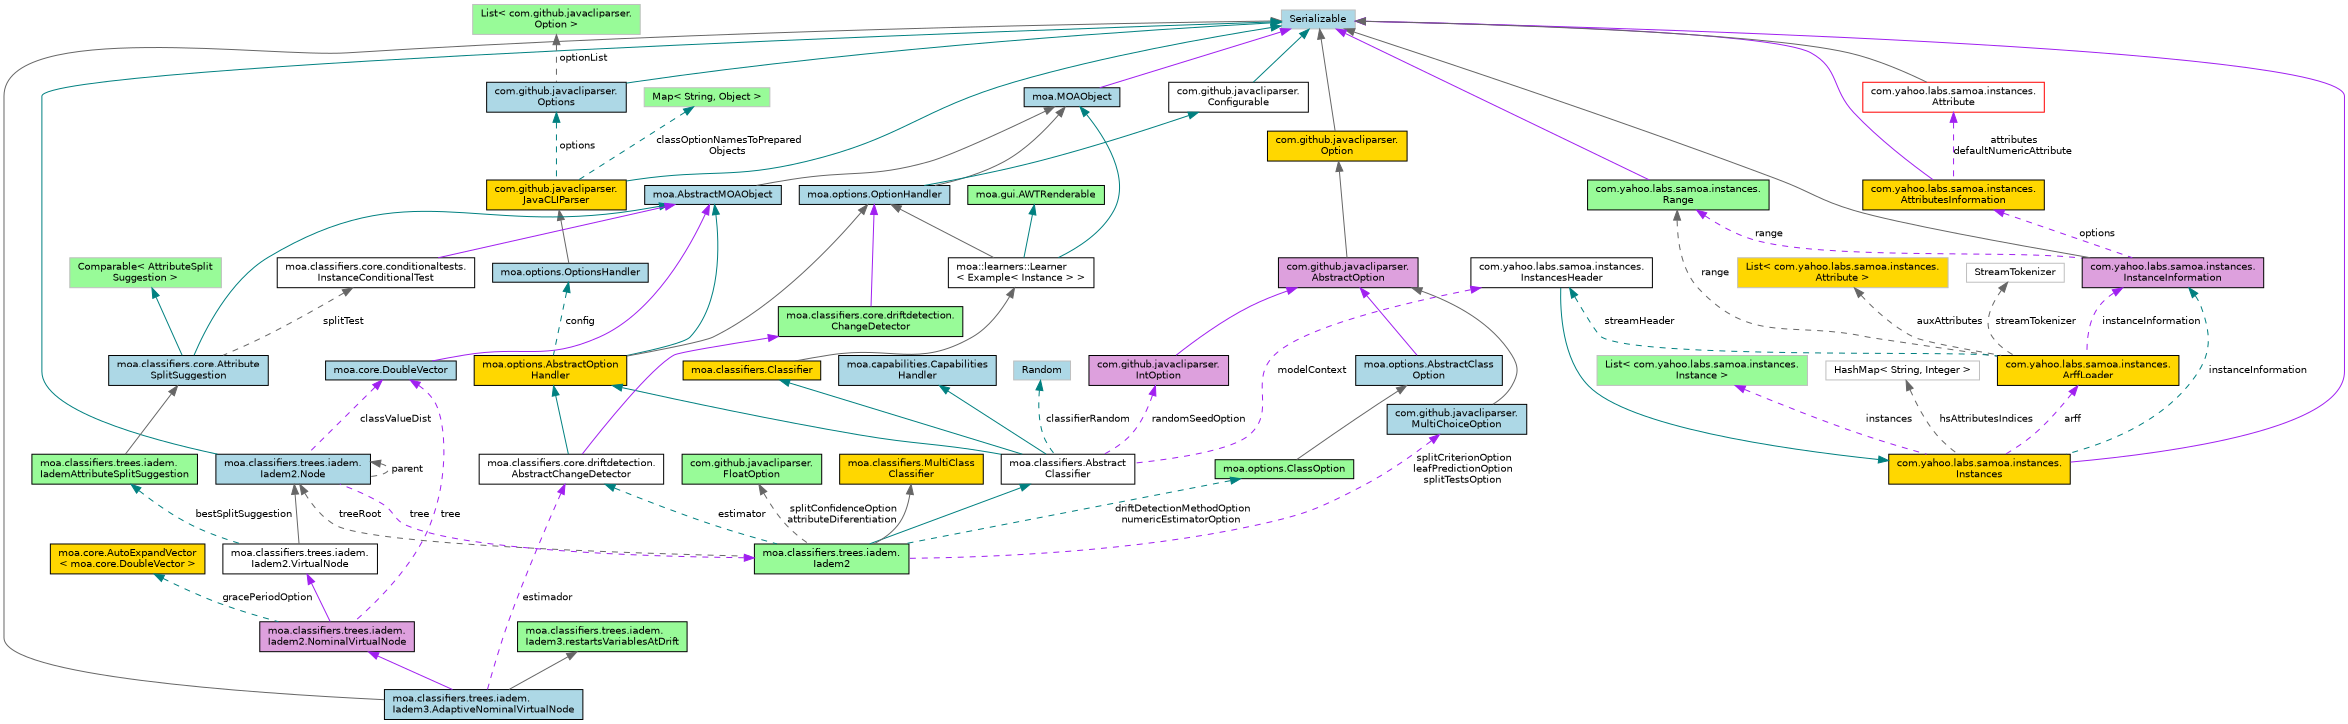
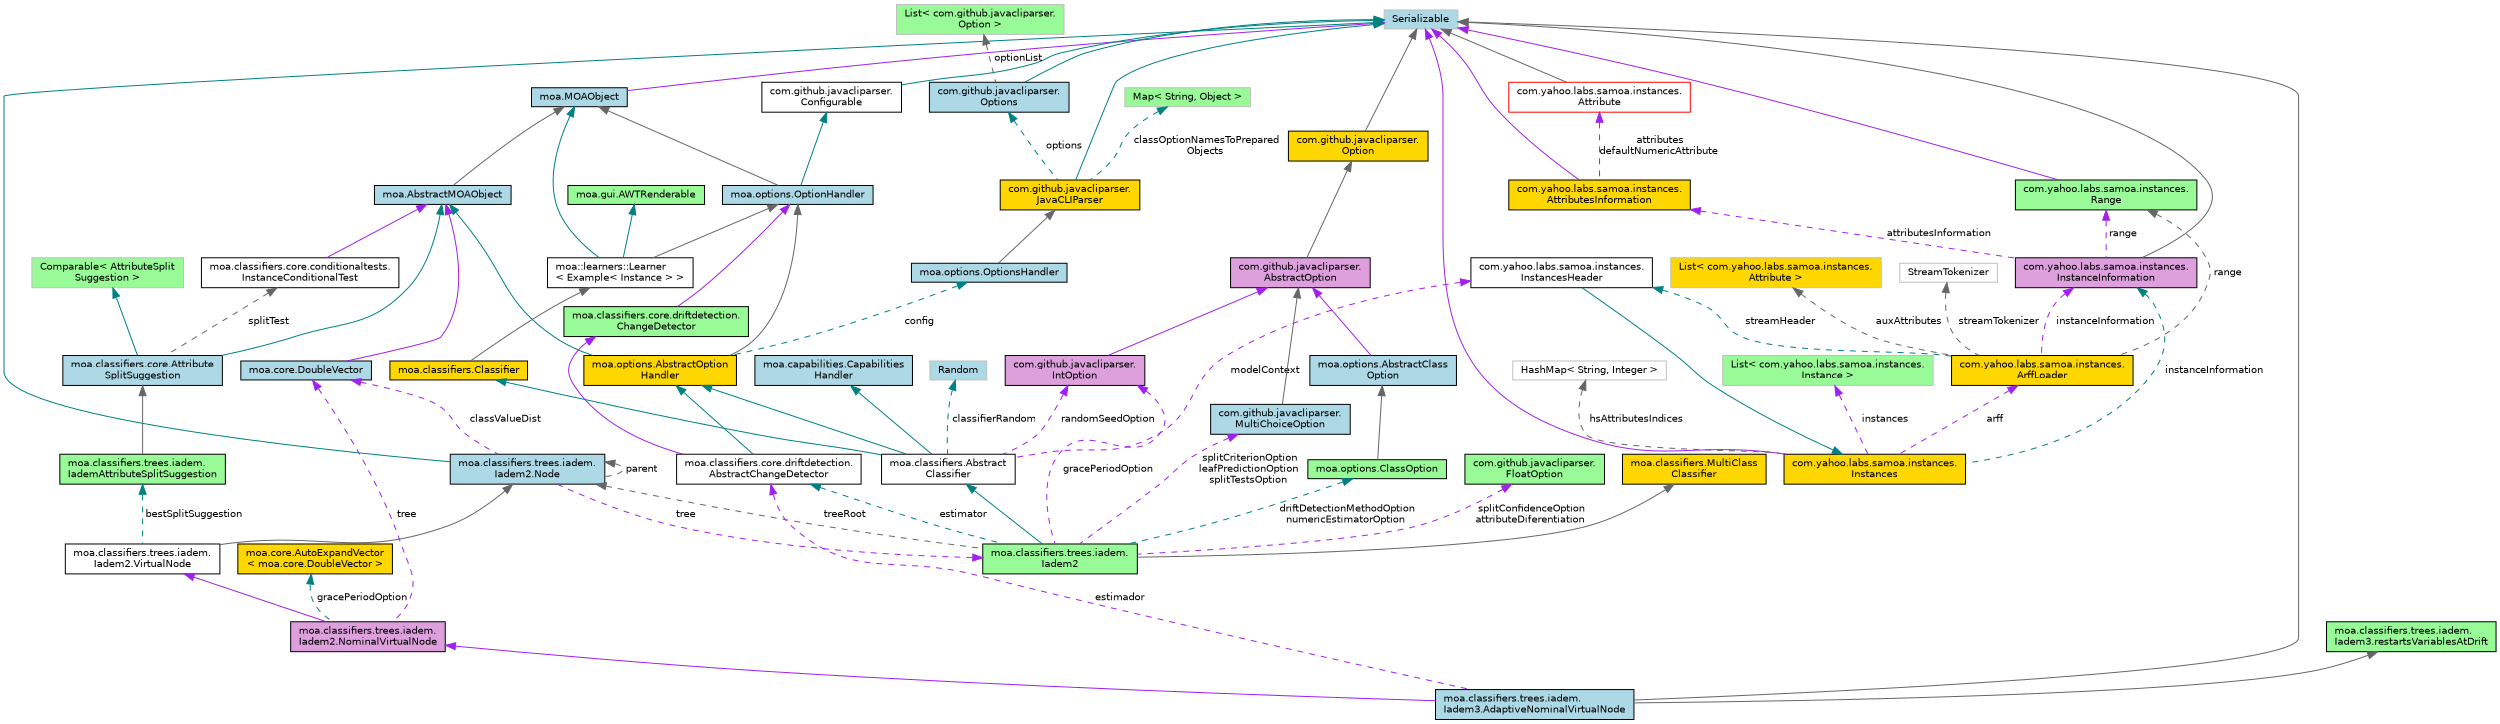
edge "com.yahoo.labs.samoa.instances. InstanceInformation" -> "com.yahoo.labs.samoa.instances. AttributesInformation": label " options" -> " attributesInformation"
edge "moa.classifiers.trees.iadem. Iadem2" -> "com.github.javacliparser. IntOption": added, label "gracePeriodOption"
edge "moa.classifiers.trees.iadem. Iadem2" -> "com.github.javacliparser. FloatOption": color gray40 -> purple
